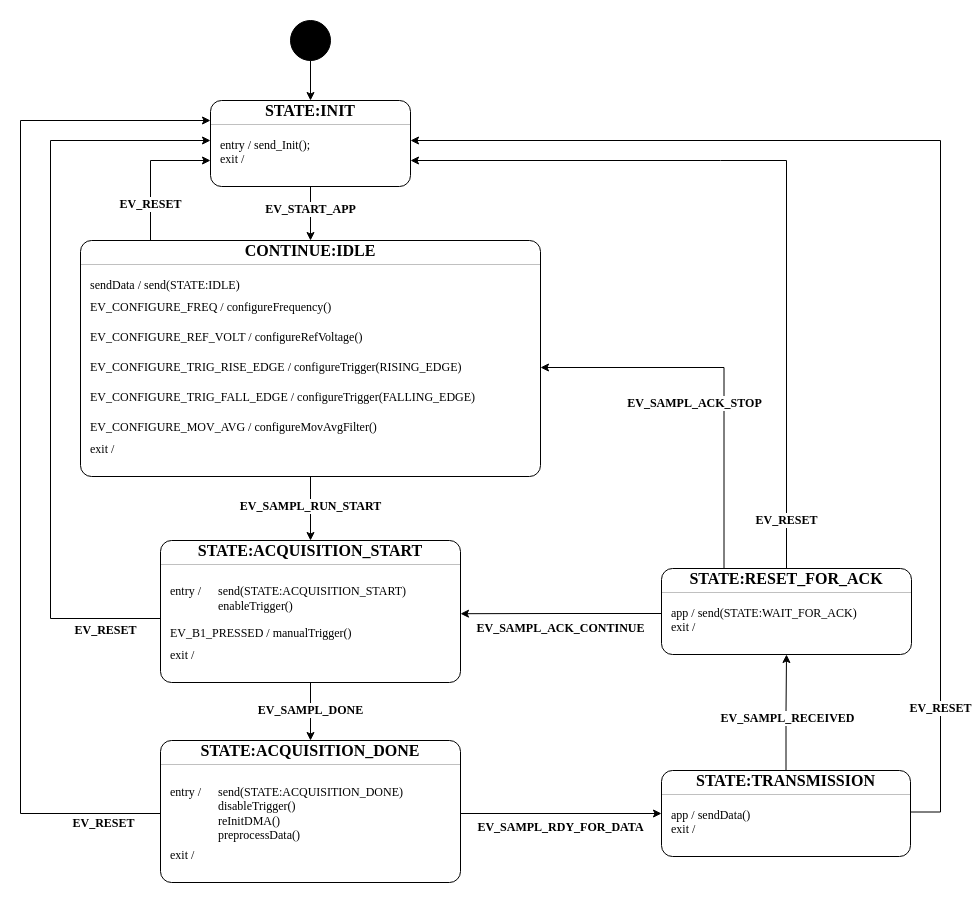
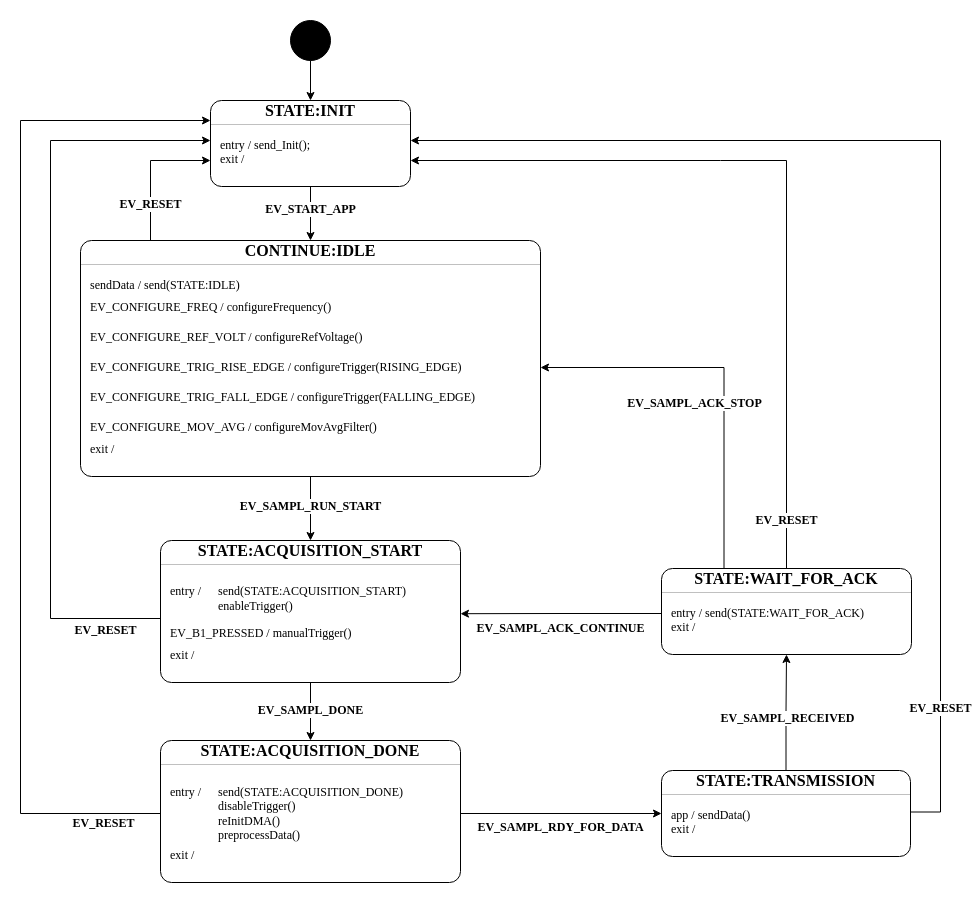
node "STATE:RESET_FOR_ACK": label "STATE:RESET_FOR_ACK" -> "STATE:WAIT_FOR_ACK"
node "app / send(STATE:WAIT_FOR_ACK)": label "app / send(STATE:WAIT_FOR_ACK)" -> "entry / send(STATE:WAIT_FOR_ACK)"
